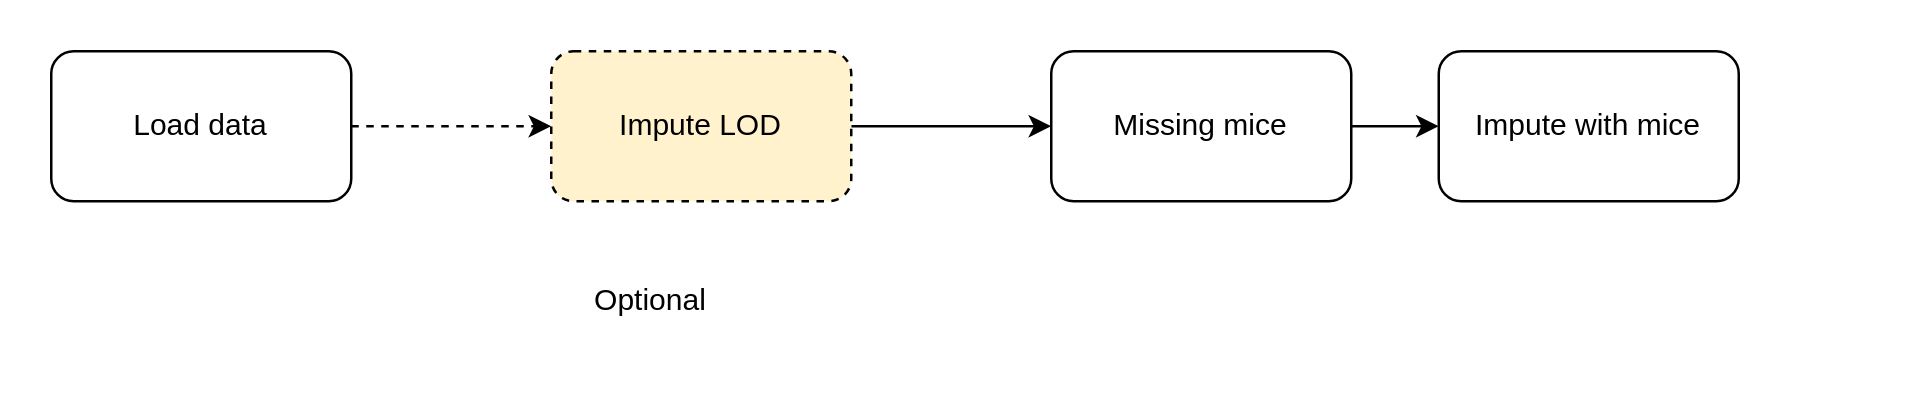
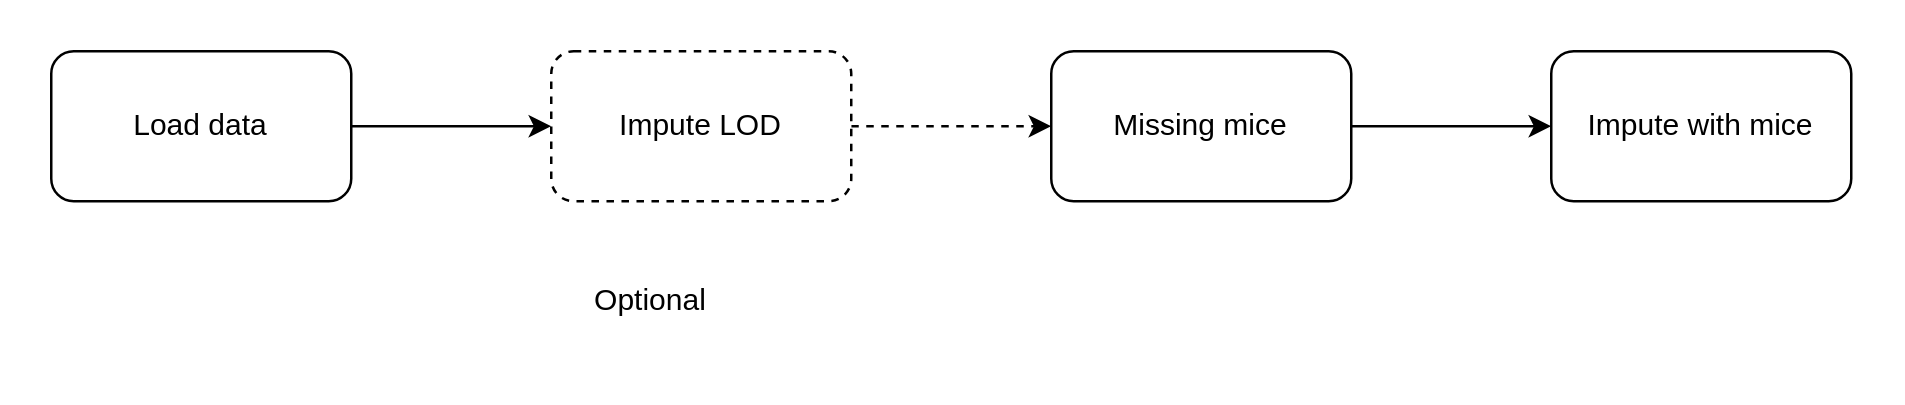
edge "Load data" -> "Impute LOD": style dashed -> solid
node "Impute LOD": fillcolor #fff2cc -> #ffffff
edge "Impute LOD" -> "Missing mice": style solid -> dashed
node "Impute with mice": moved (1589, 126) -> (1701, 126)
